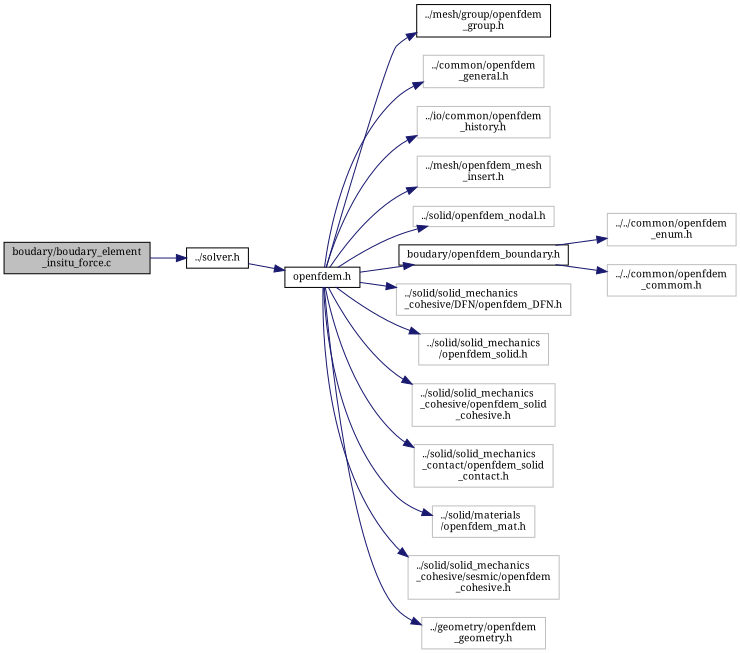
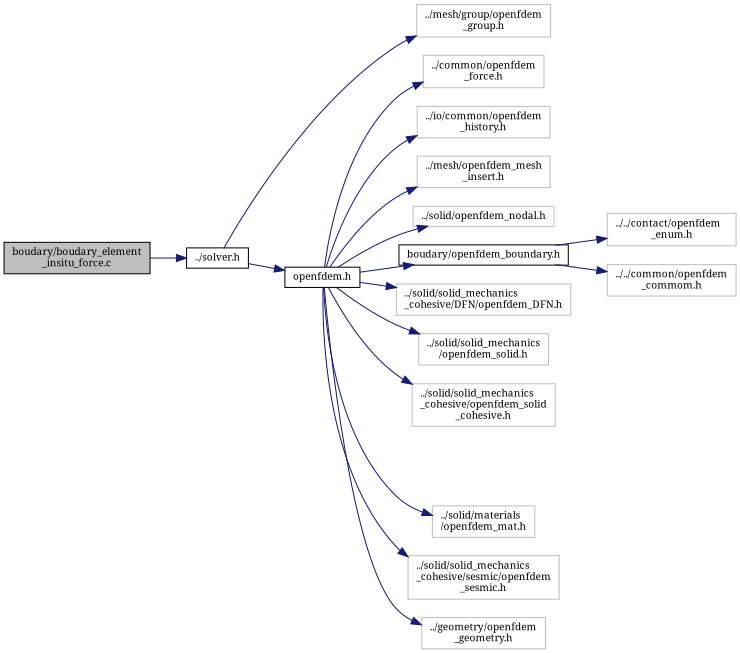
node "../mesh/group/openfdem _group.h": color black -> grey75
node "../common/openfdem _general.h": label "../common/openfdem _general.h" -> "../common/openfdem _force.h"
edge "openfdem.h" -> "../mesh/group/openfdem _group.h": now "../solver.h" -> "../mesh/group/openfdem _group.h"
node "../../common/openfdem _enum.h": label "../../common/openfdem _enum.h" -> "../../contact/openfdem _enum.h"
node "../solid/solid_mechanics _contact/openfdem_solid _contact.h": removed
node "../solid/solid_mechanics _cohesive/sesmic/openfdem _cohesive.h": label "../solid/solid_mechanics _cohesive/sesmic/openfdem _cohesive.h" -> "../solid/solid_mechanics _cohesive/sesmic/openfdem _sesmic.h"
